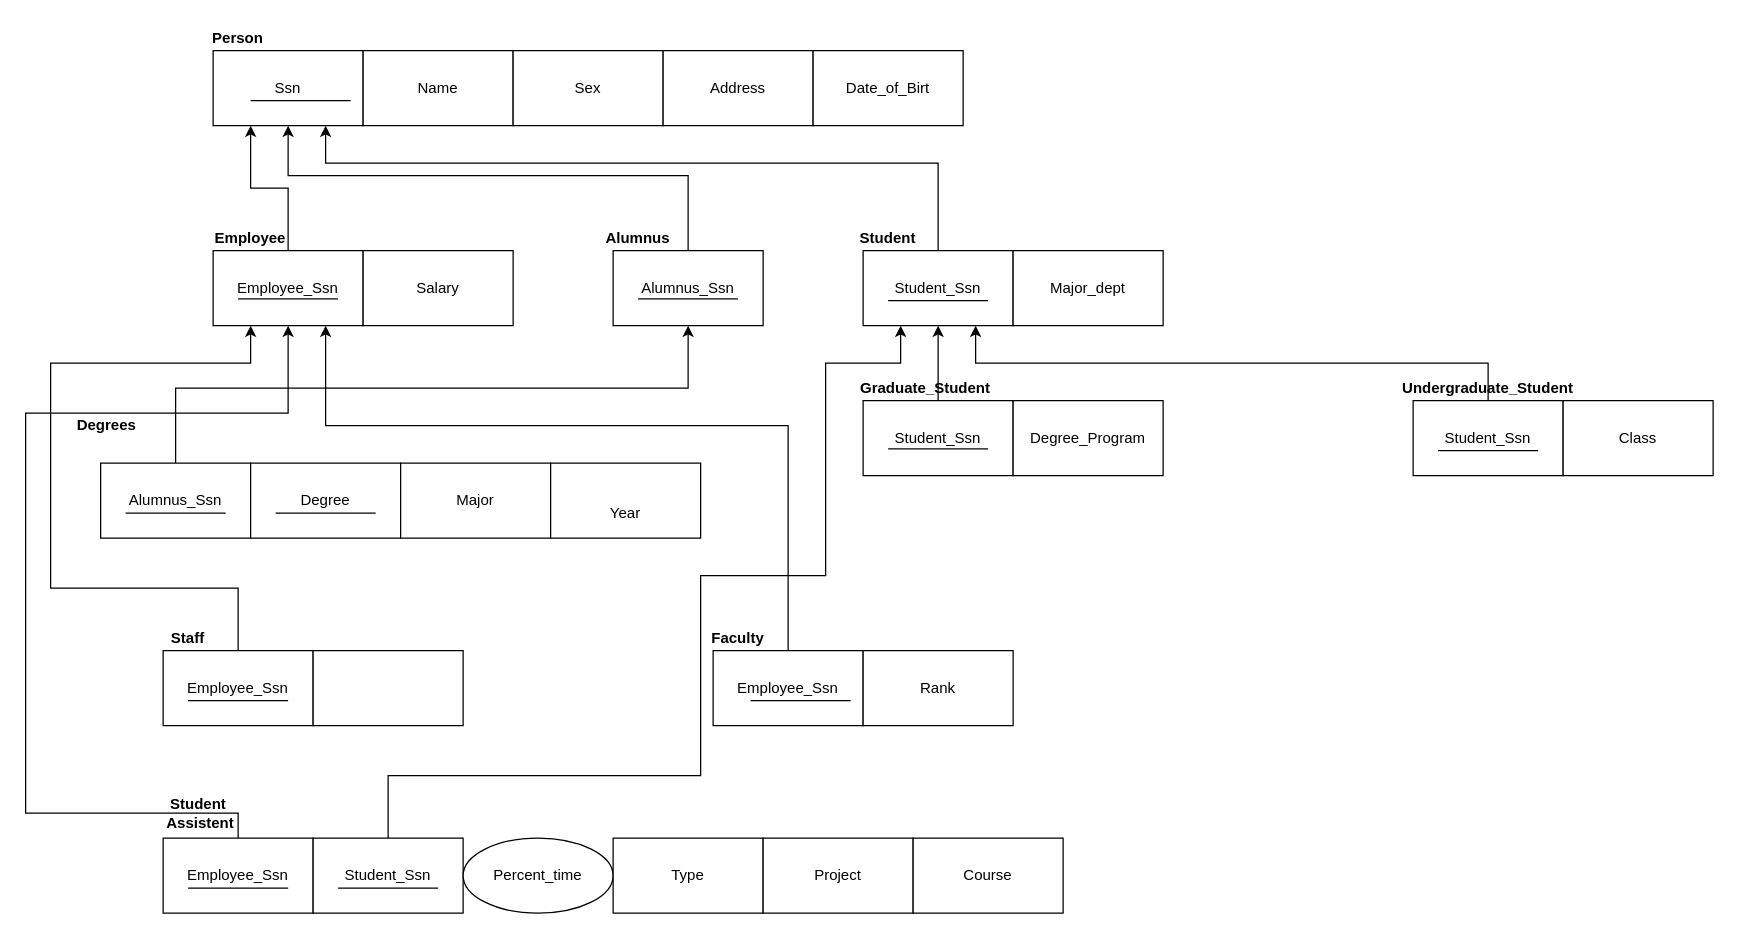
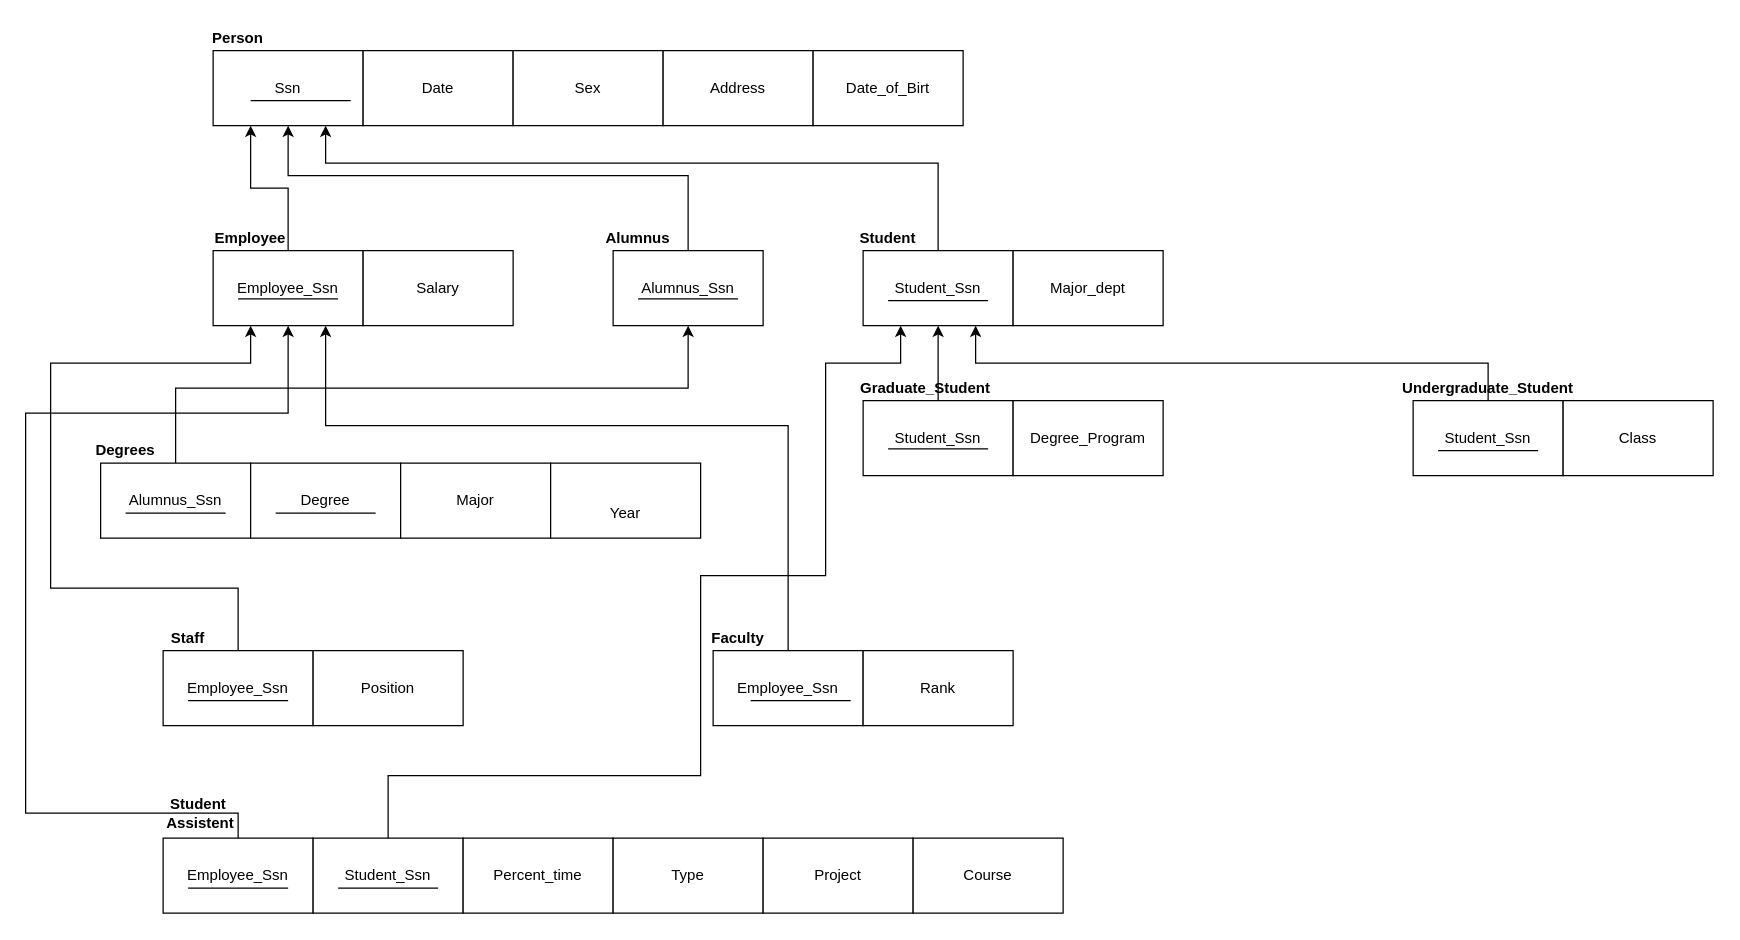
node "Name": label "Name" -> "Date"
node "Degrees": moved (107, 426) -> (126, 451)
node "Position": added
node "Percent_time": shape ellipse -> rectangle
